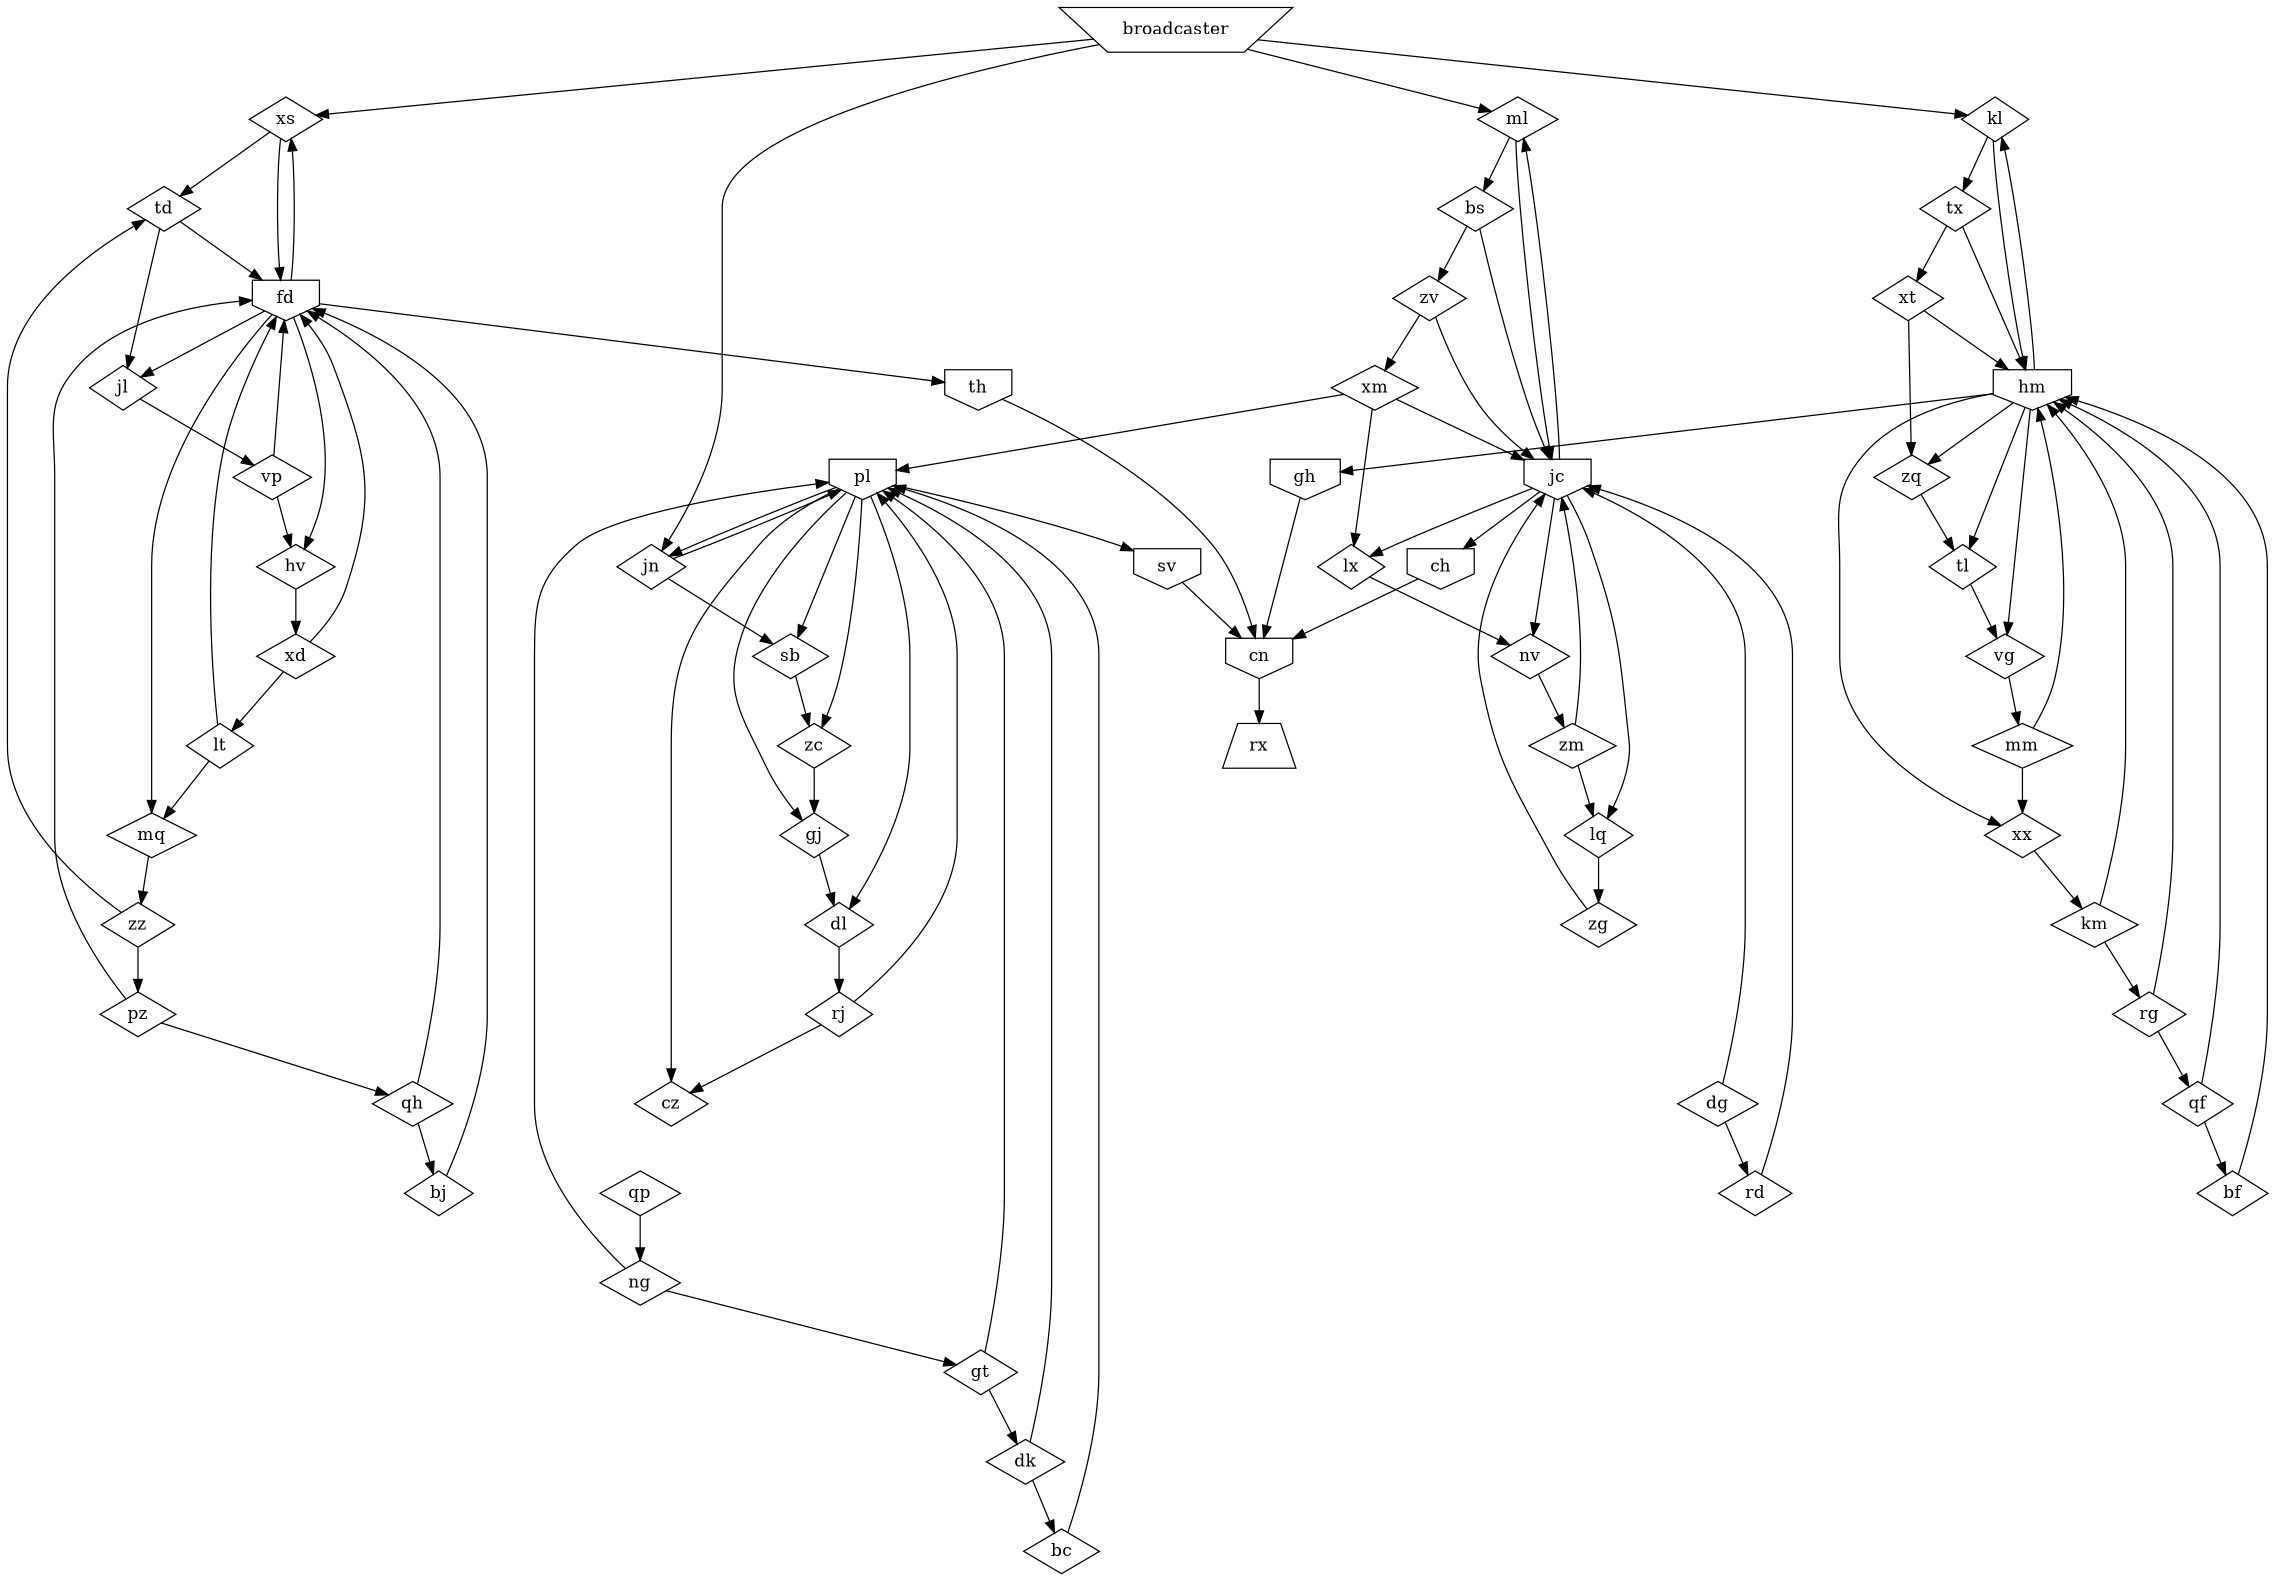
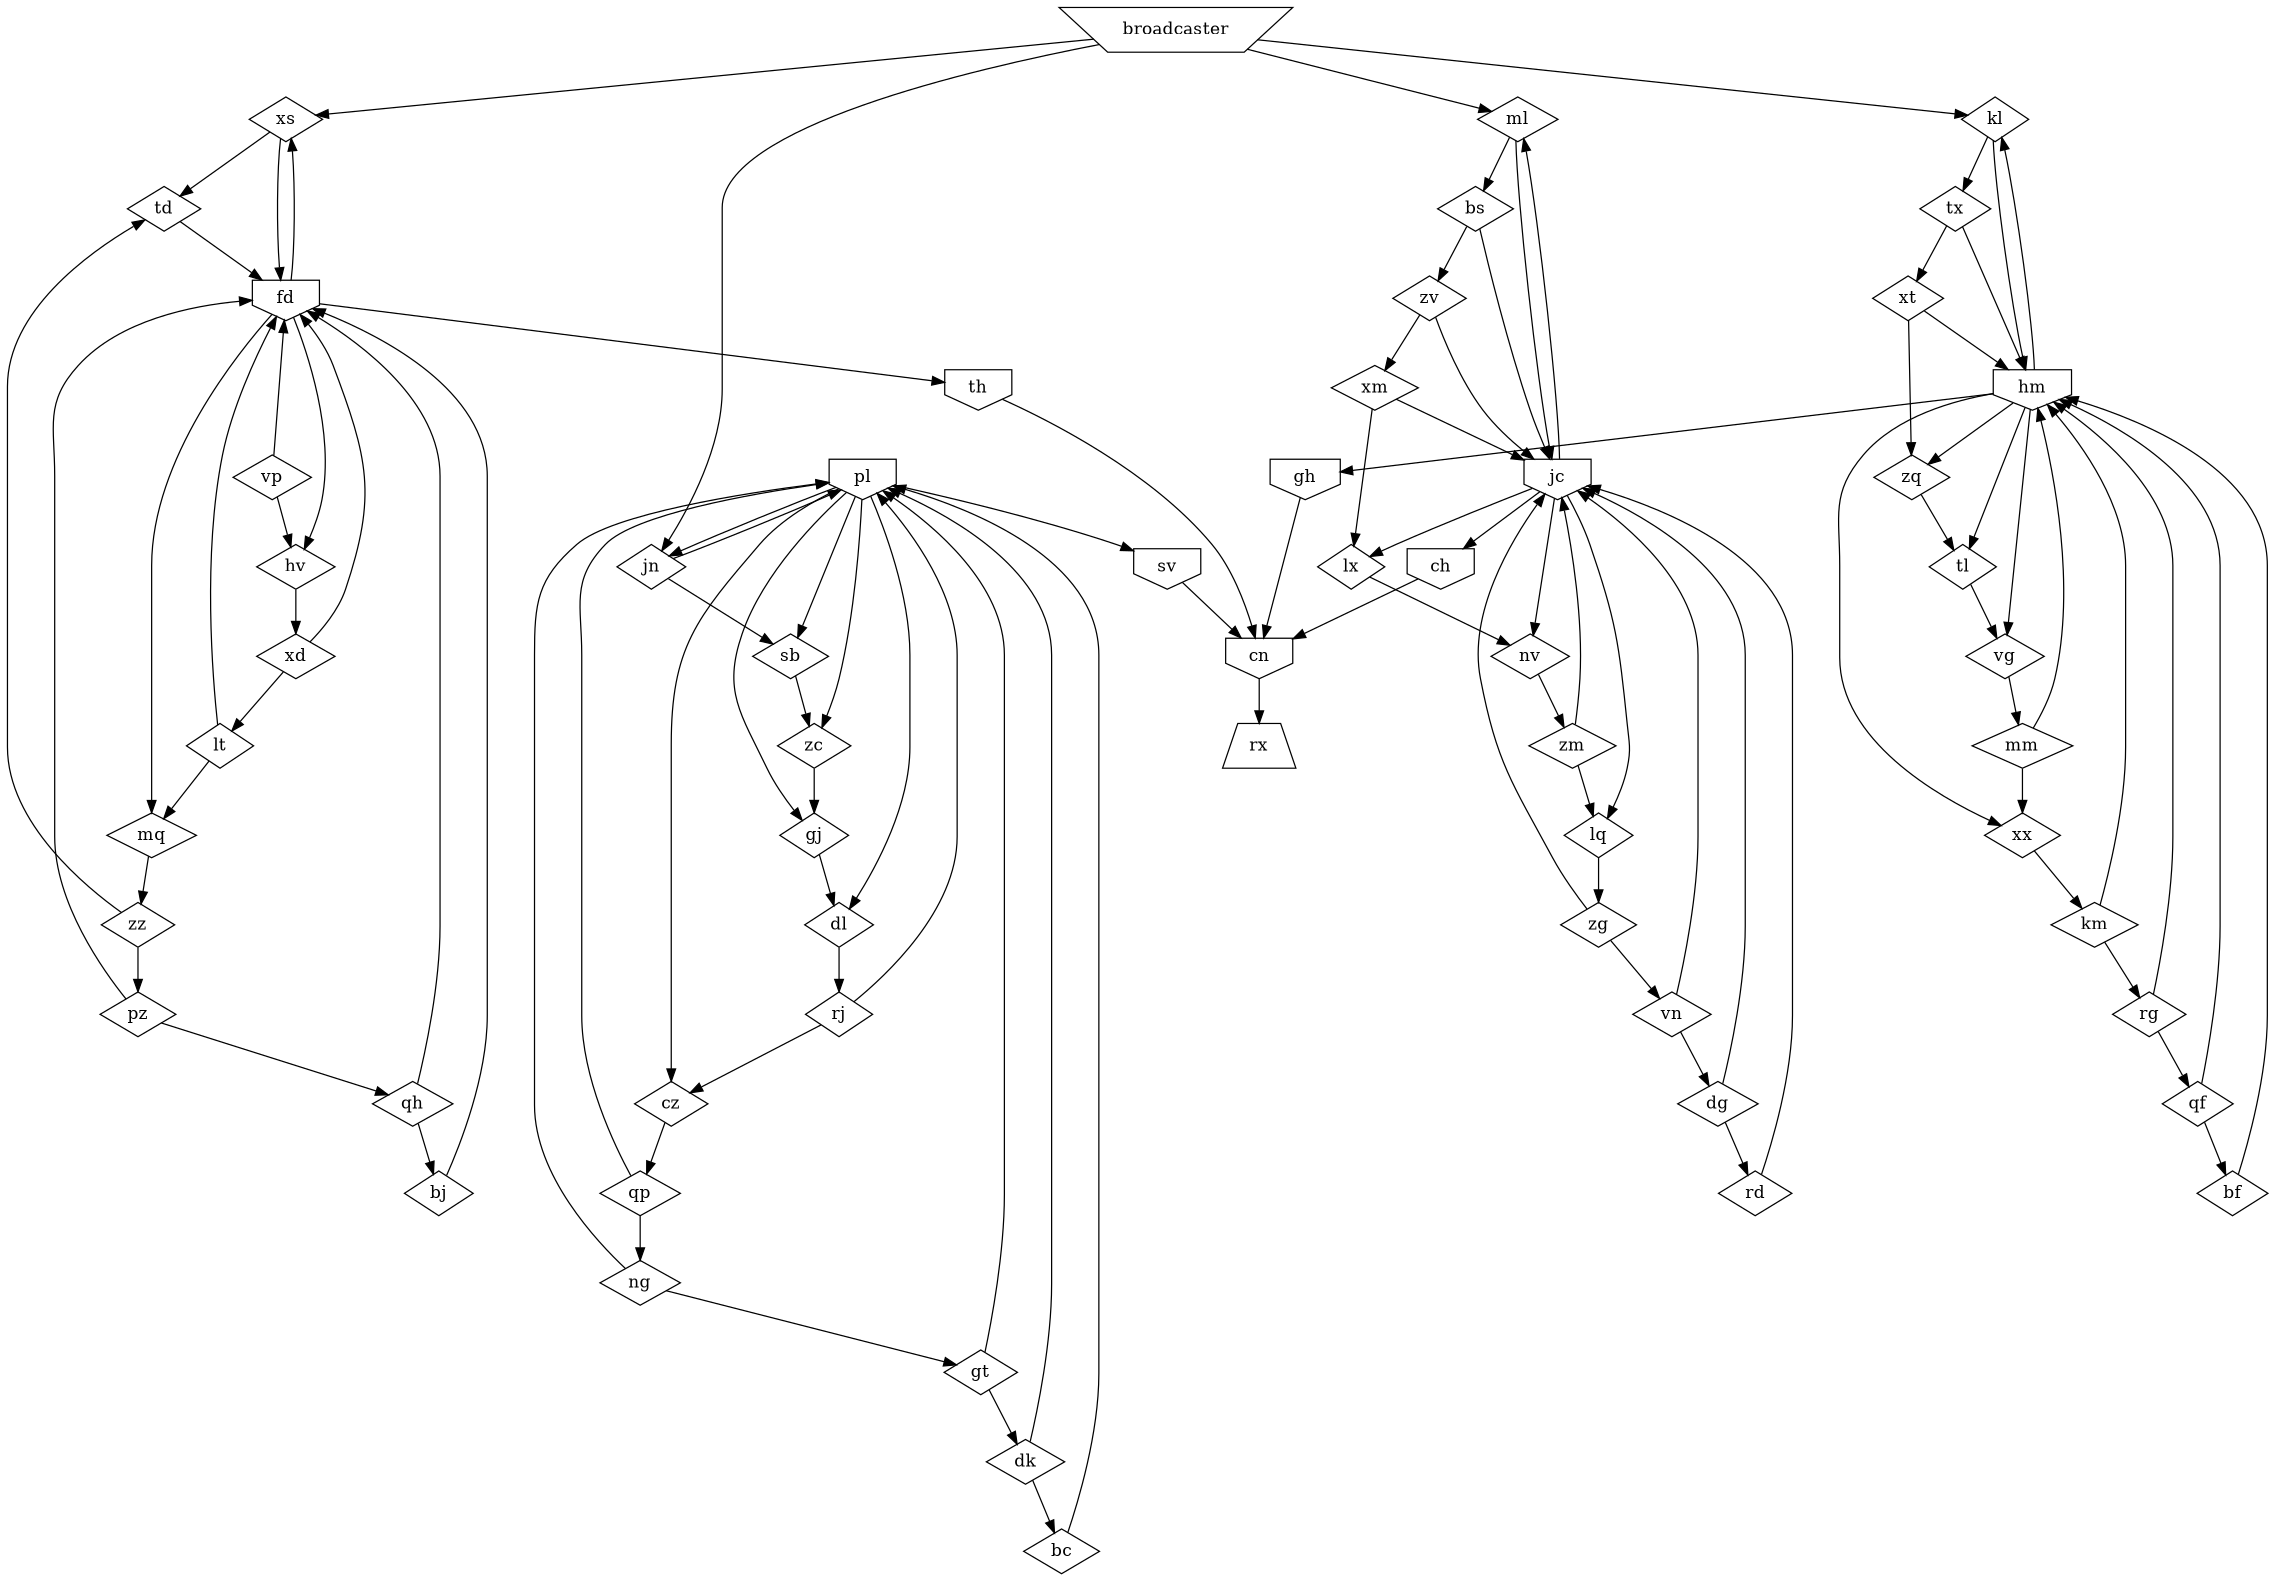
node "jl": removed
edge "xm" -> "pl": now "qp" -> "pl"
node "vn": added
edge "cz" -> "qp": added
